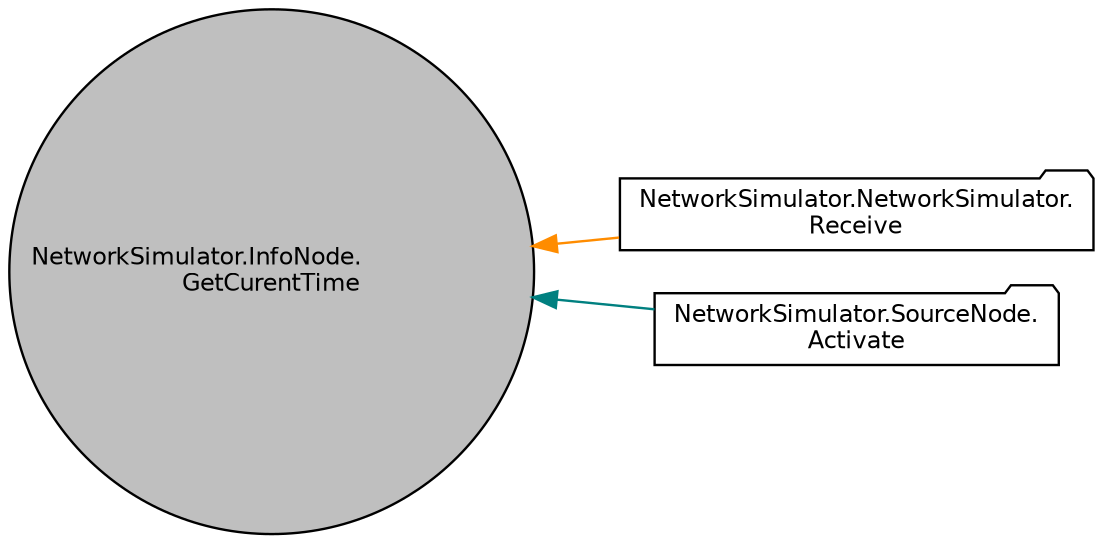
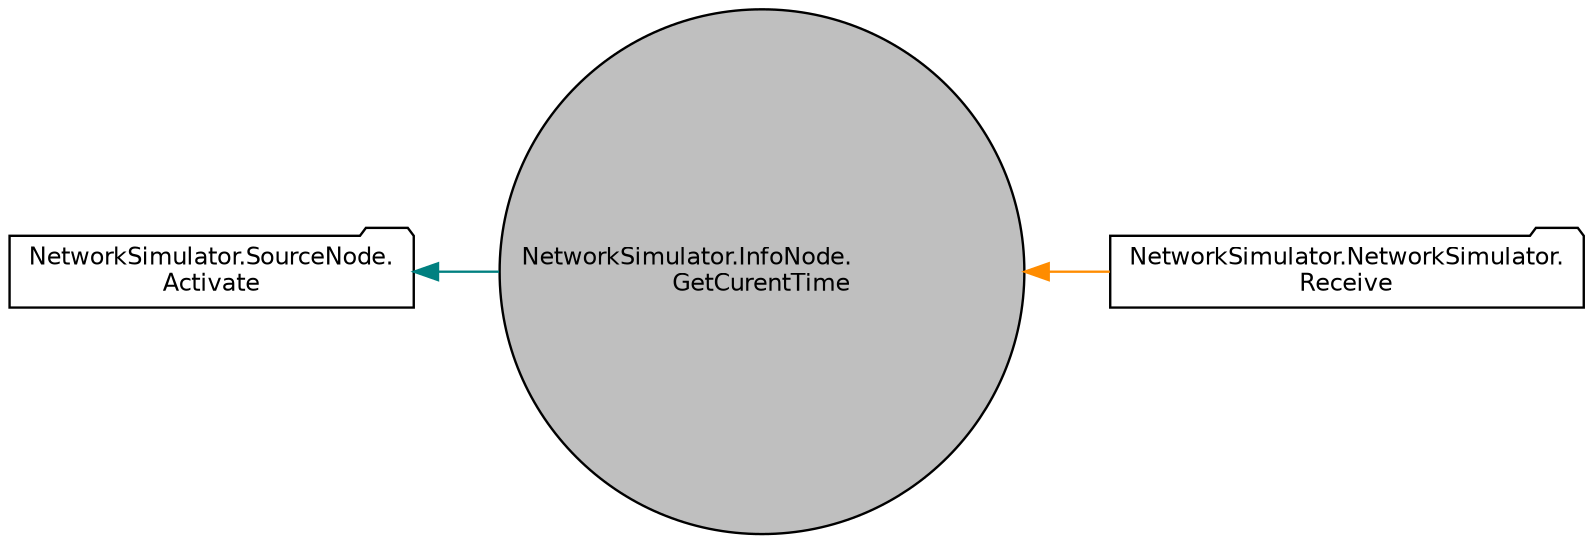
edge "NetworkSimulator.SourceNode. Activate" -> "NetworkSimulator.InfoNode. GetCurentTime": reversed
